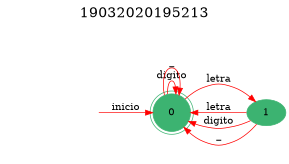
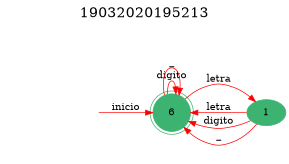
node "0": label "0" -> "6"
